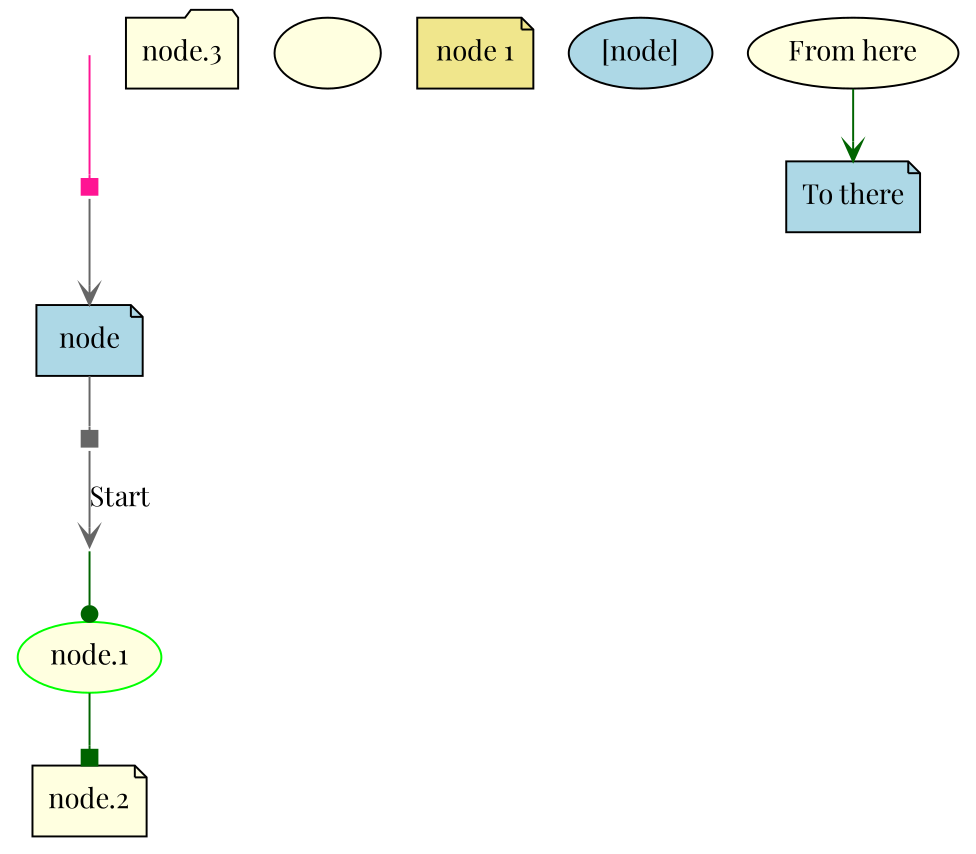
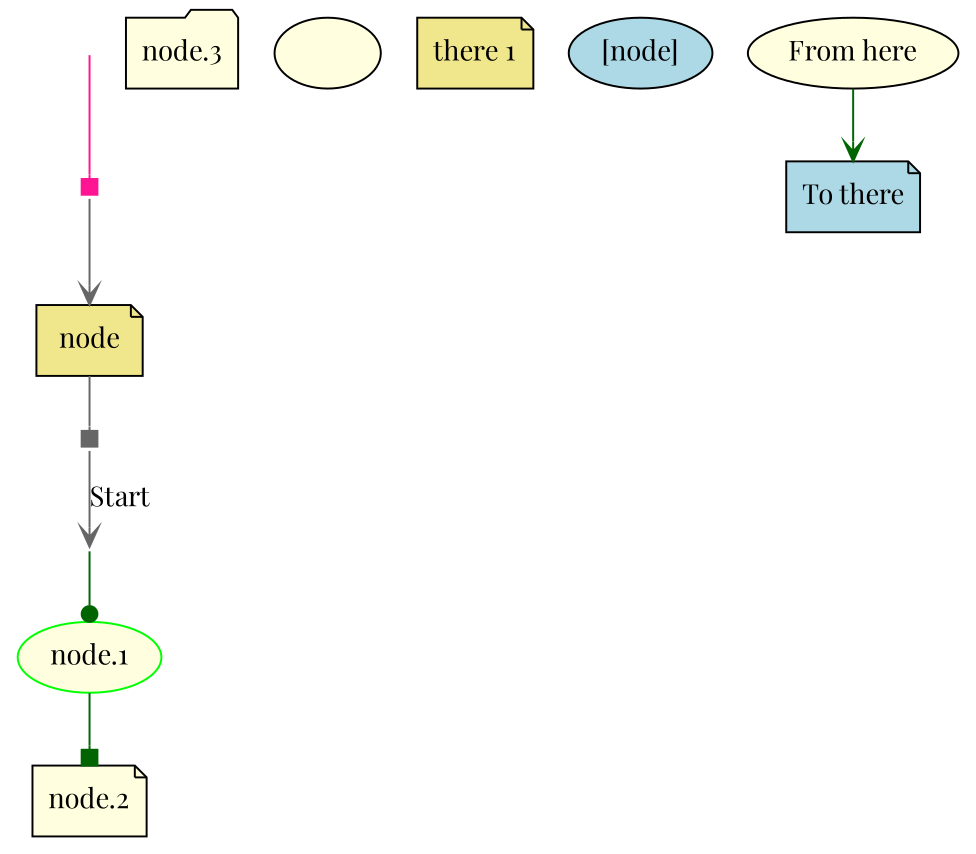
node "node 1": label "node 1" -> "there 1"
node "node": fillcolor lightblue -> khaki
